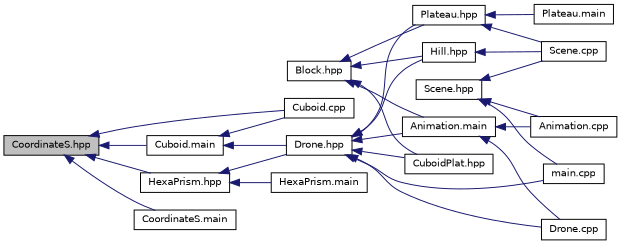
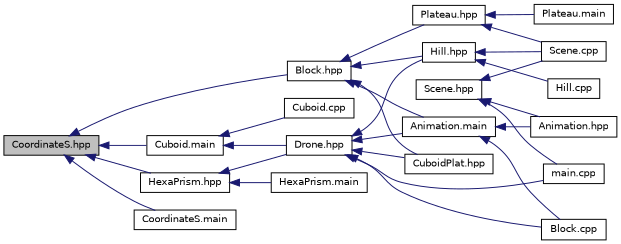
edge "Plateau.hpp" -> "Drone.hpp": removed
node "Hill.cpp": added
edge "Cuboid.cpp" -> "CoordinateS.hpp": now "Block.hpp" -> "CoordinateS.hpp"
node "Animation.cpp": label "Animation.cpp" -> "Animation.hpp"
node "Drone.cpp": label "Drone.cpp" -> "Block.cpp"
